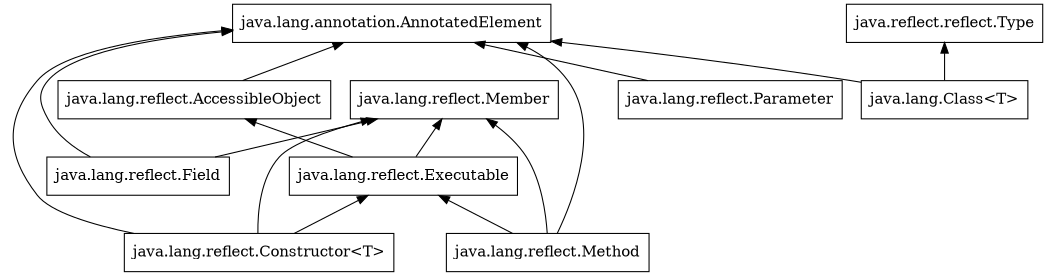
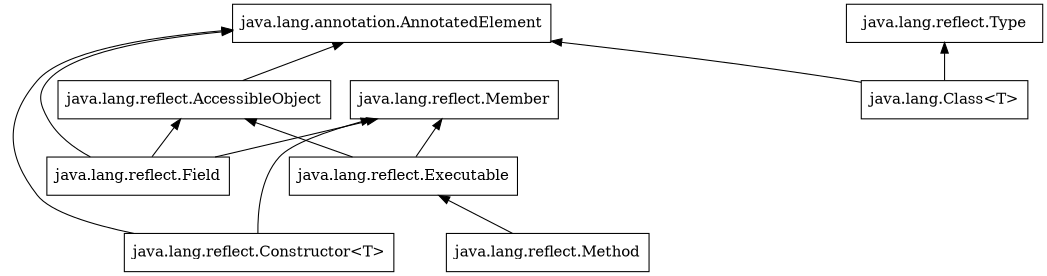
node "java.reflect.reflect.Type": label "java.reflect.reflect.Type" -> "java.lang.reflect.Type"
node "java.lang.reflect.Parameter": removed
edge "java.lang.reflect.Method" -> "java.lang.annotation.AnnotatedElement": removed
edge "java.lang.reflect.Field" -> "java.lang.reflect.AccessibleObject": added
edge "java.lang.reflect.Method" -> "java.lang.reflect.Member": removed
edge "java.lang.reflect.Constructor<T>" -> "java.lang.reflect.Executable": removed
